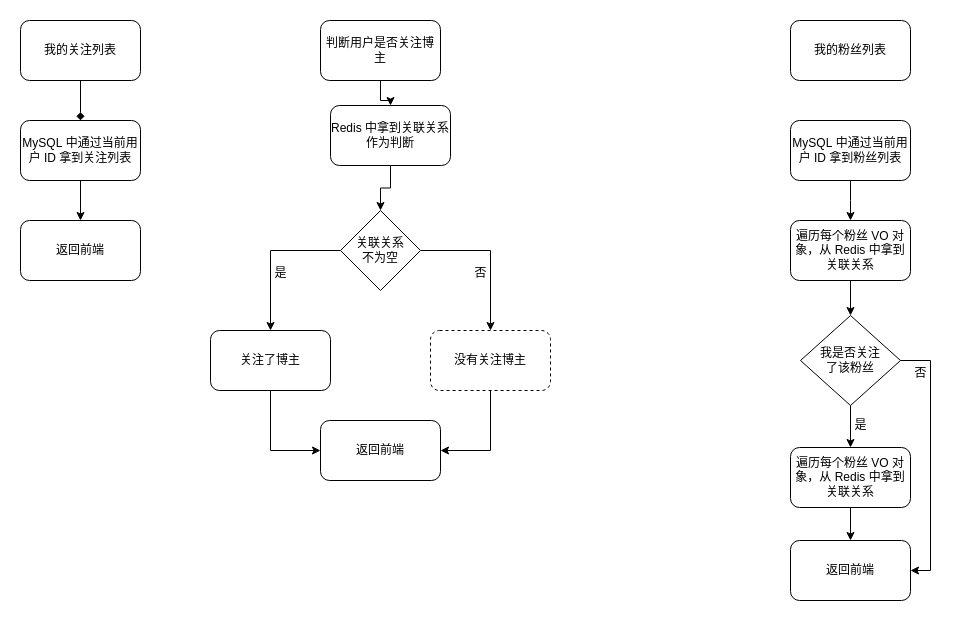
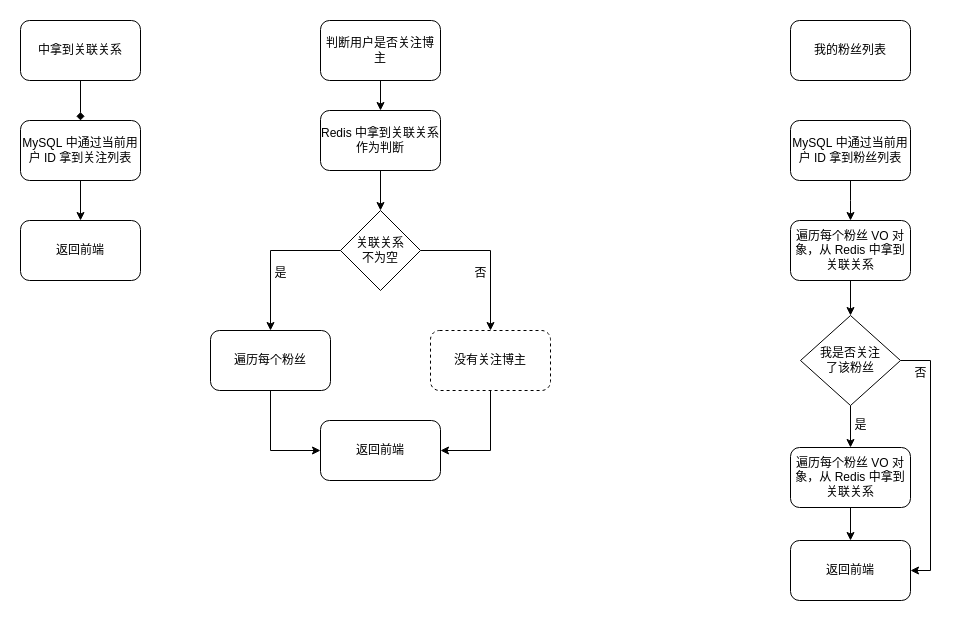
node "我的关注列表": label "我的关注列表" -> "中拿到关联关系"
node "Redis 中拿到关联关系作为判断": moved (391, 136) -> (381, 141)
node "关注了博主": label "关注了博主" -> "遍历每个粉丝"
